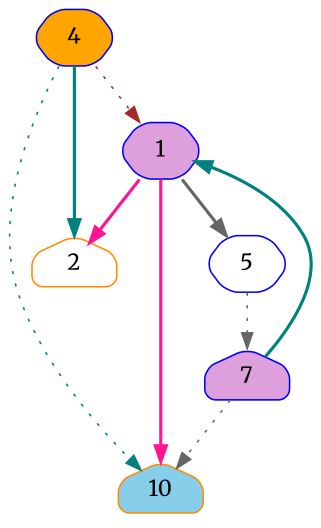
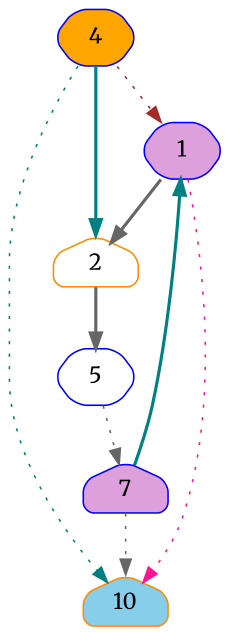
edge "1" -> "5": now "2" -> "5"
edge "1" -> "2": color deeppink -> gray40
edge "1" -> "10": style bold -> dotted
